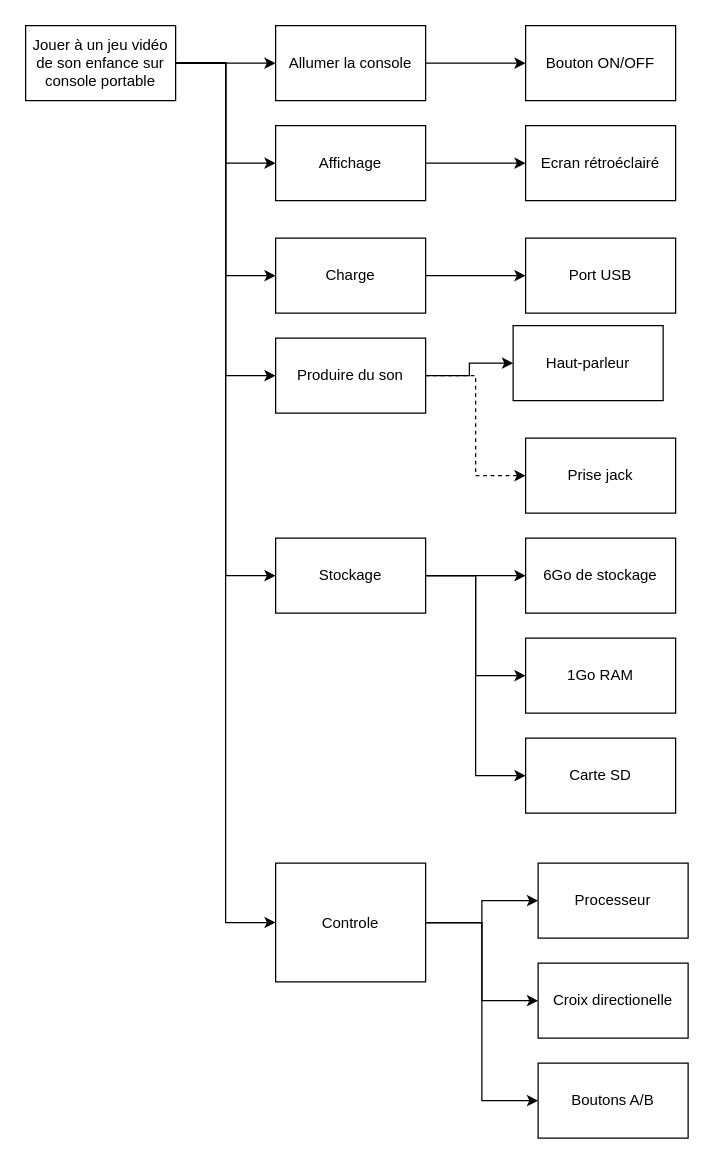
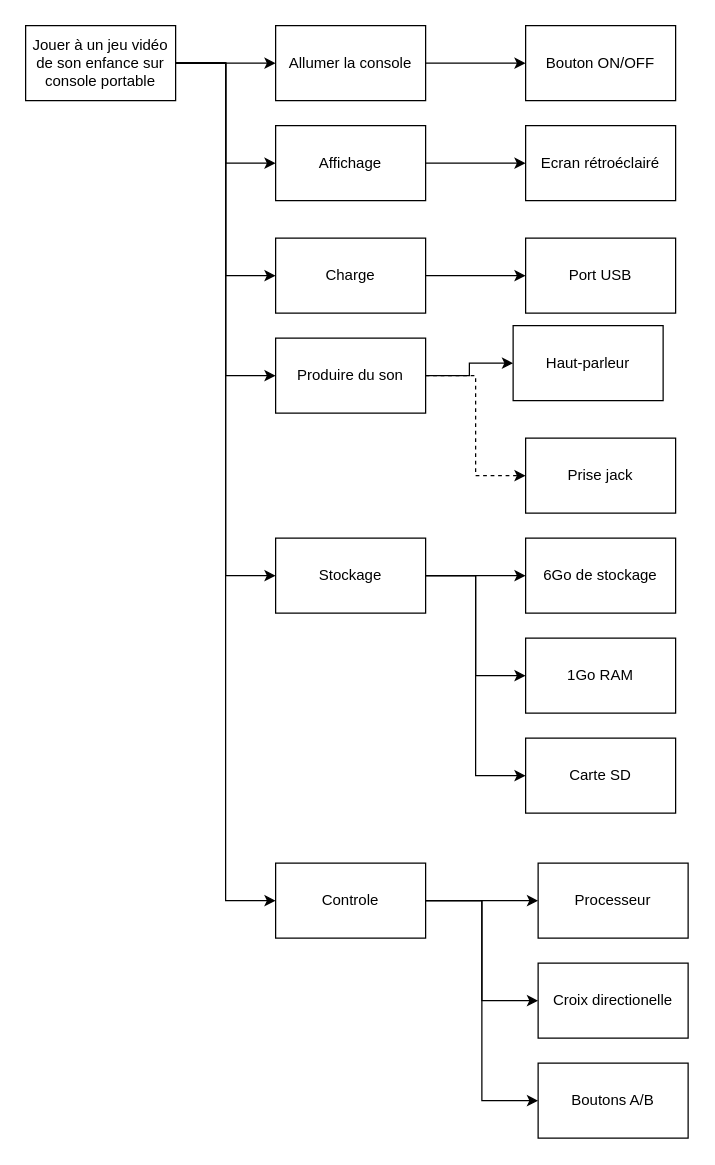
node "Controle": size 150x119 -> 150x75
